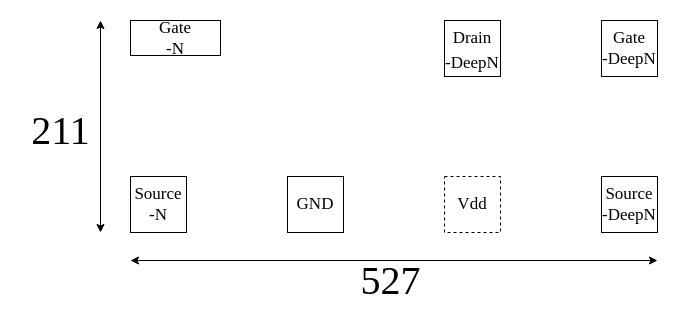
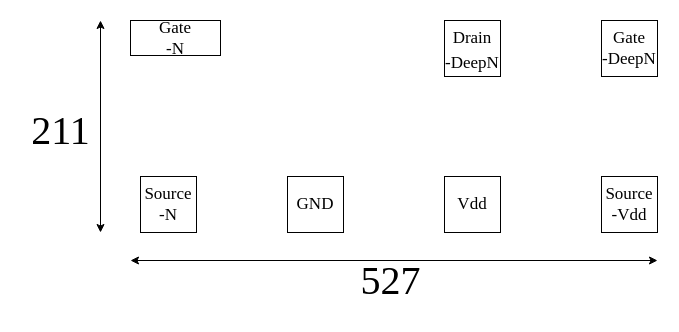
node "Source -N": moved (159, 205) -> (169, 205)
node "Vdd": style dashed -> solid
node "Source -DeepN": label "Source -DeepN" -> "Source -Vdd"
